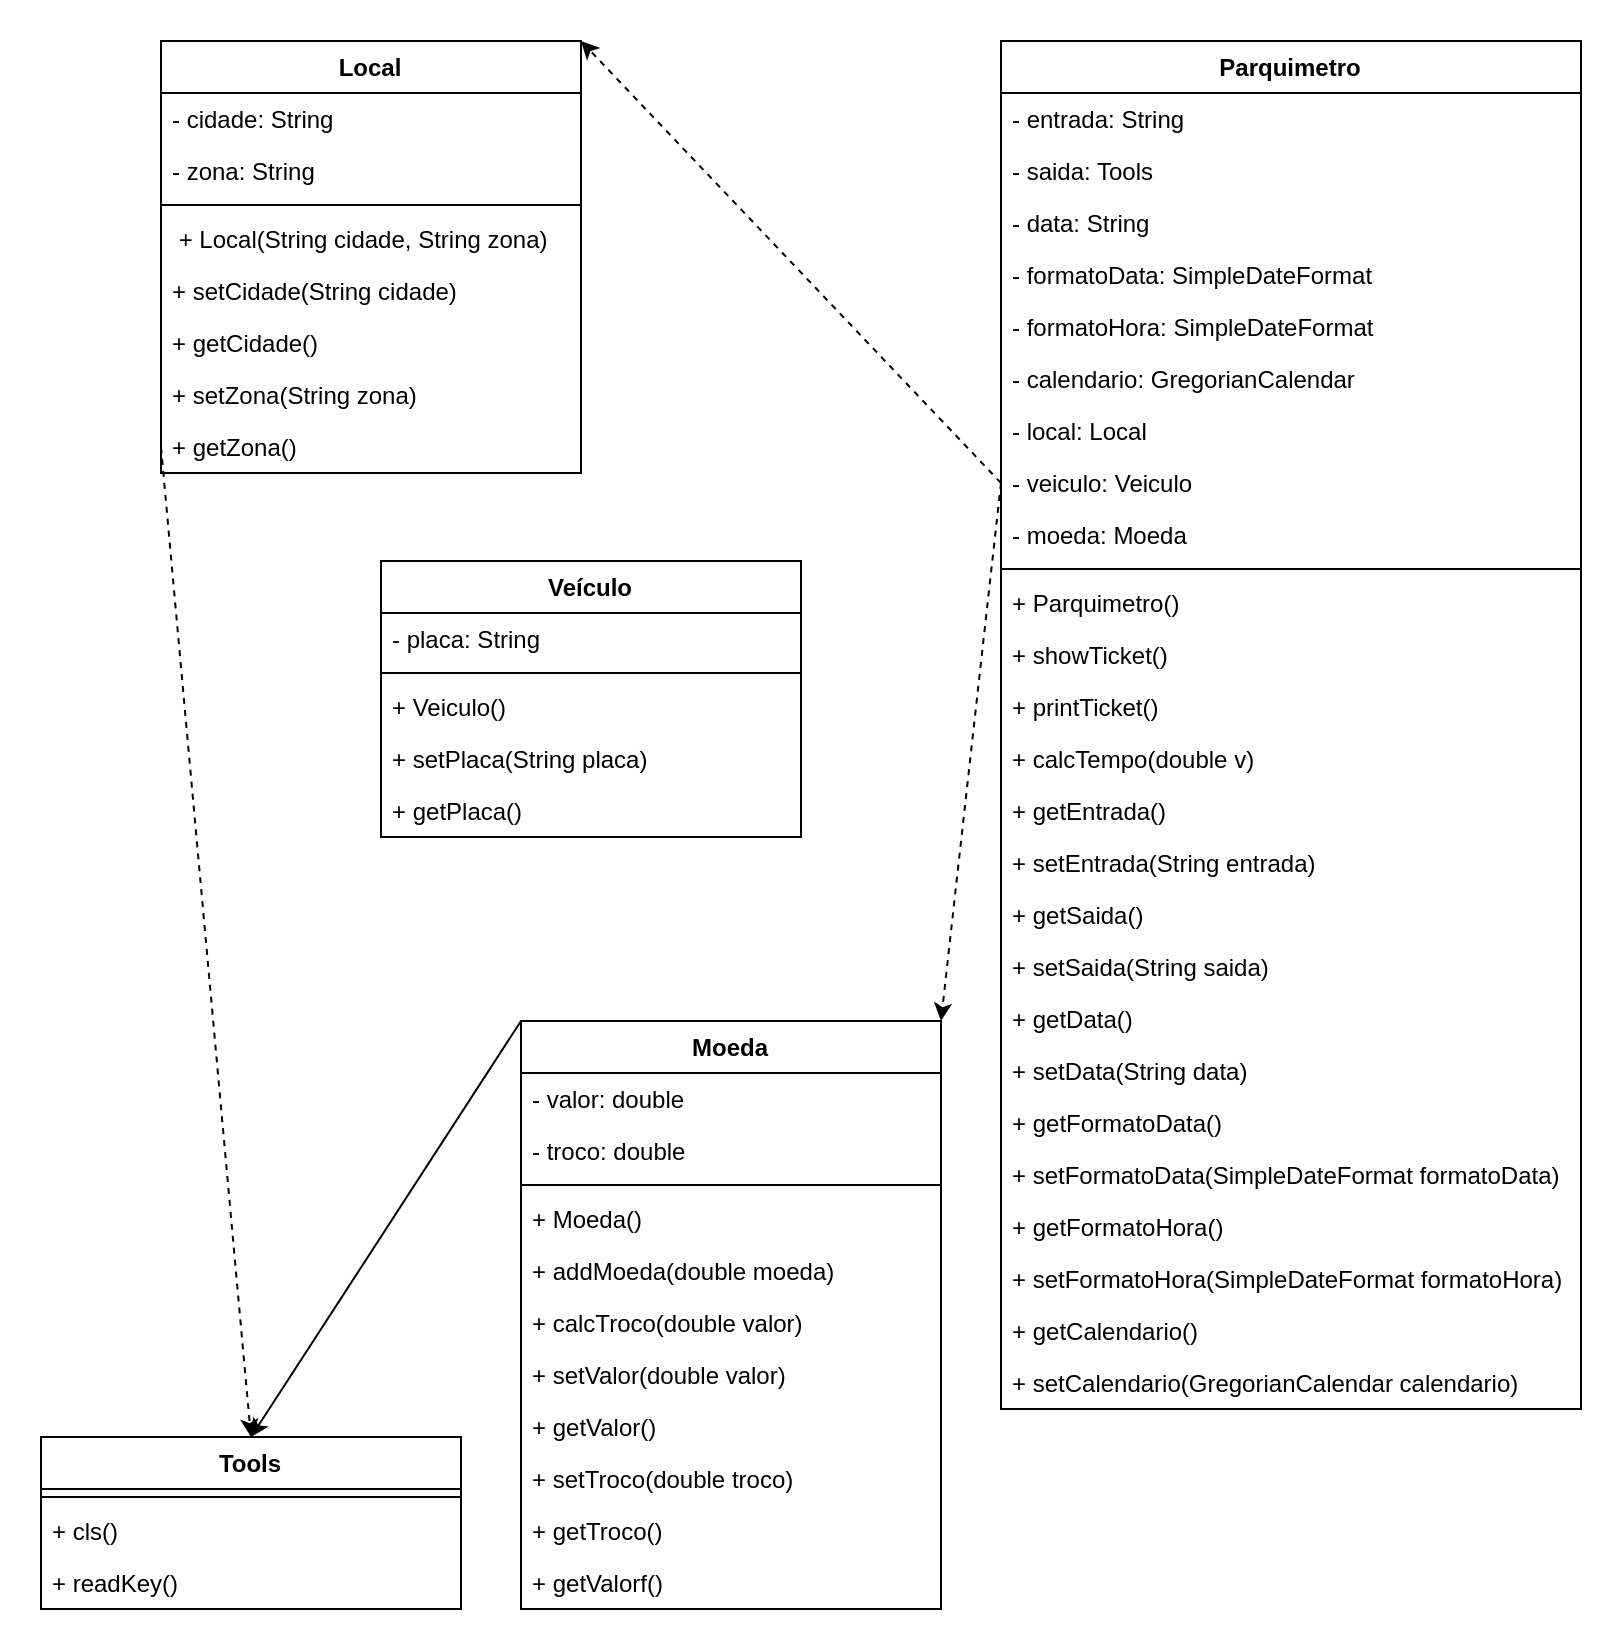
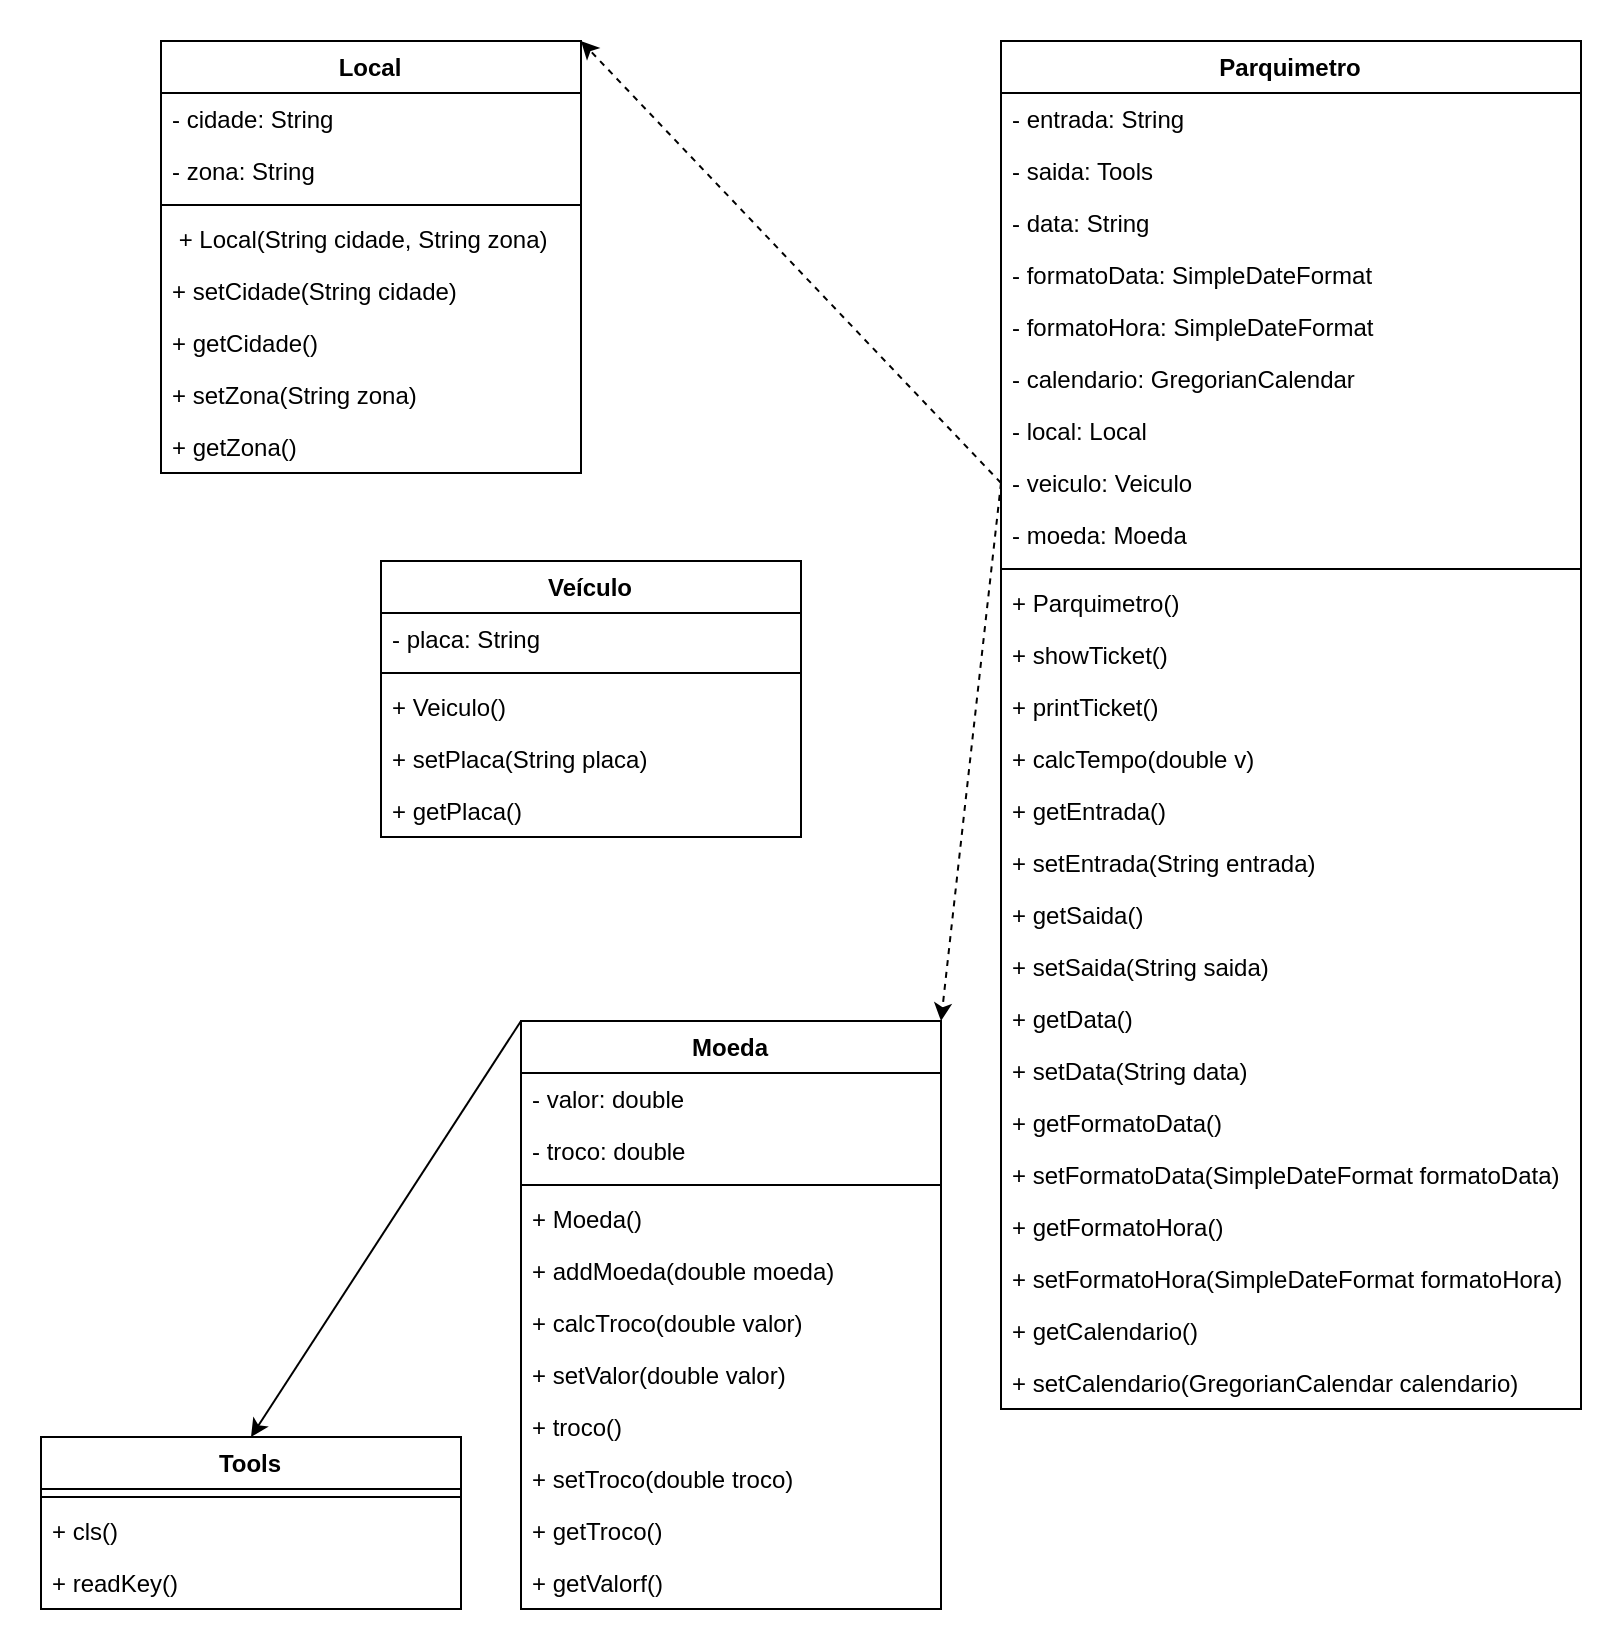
edge "+ getZona()" -> "Tools": removed
node "+ getValor()": label "+ getValor()" -> "+ troco()"
